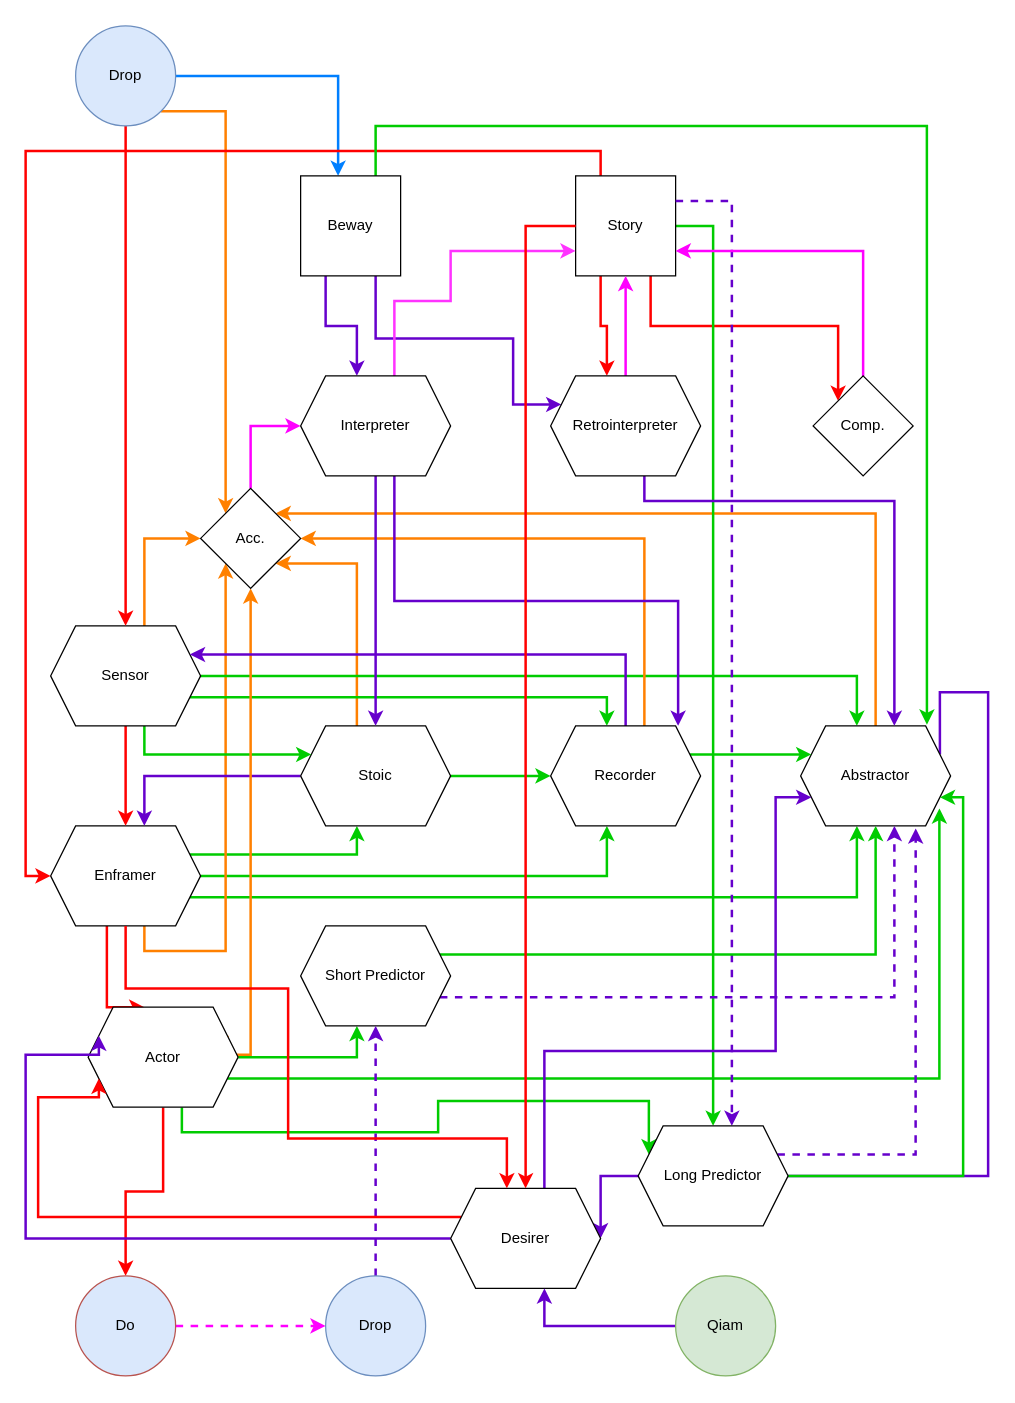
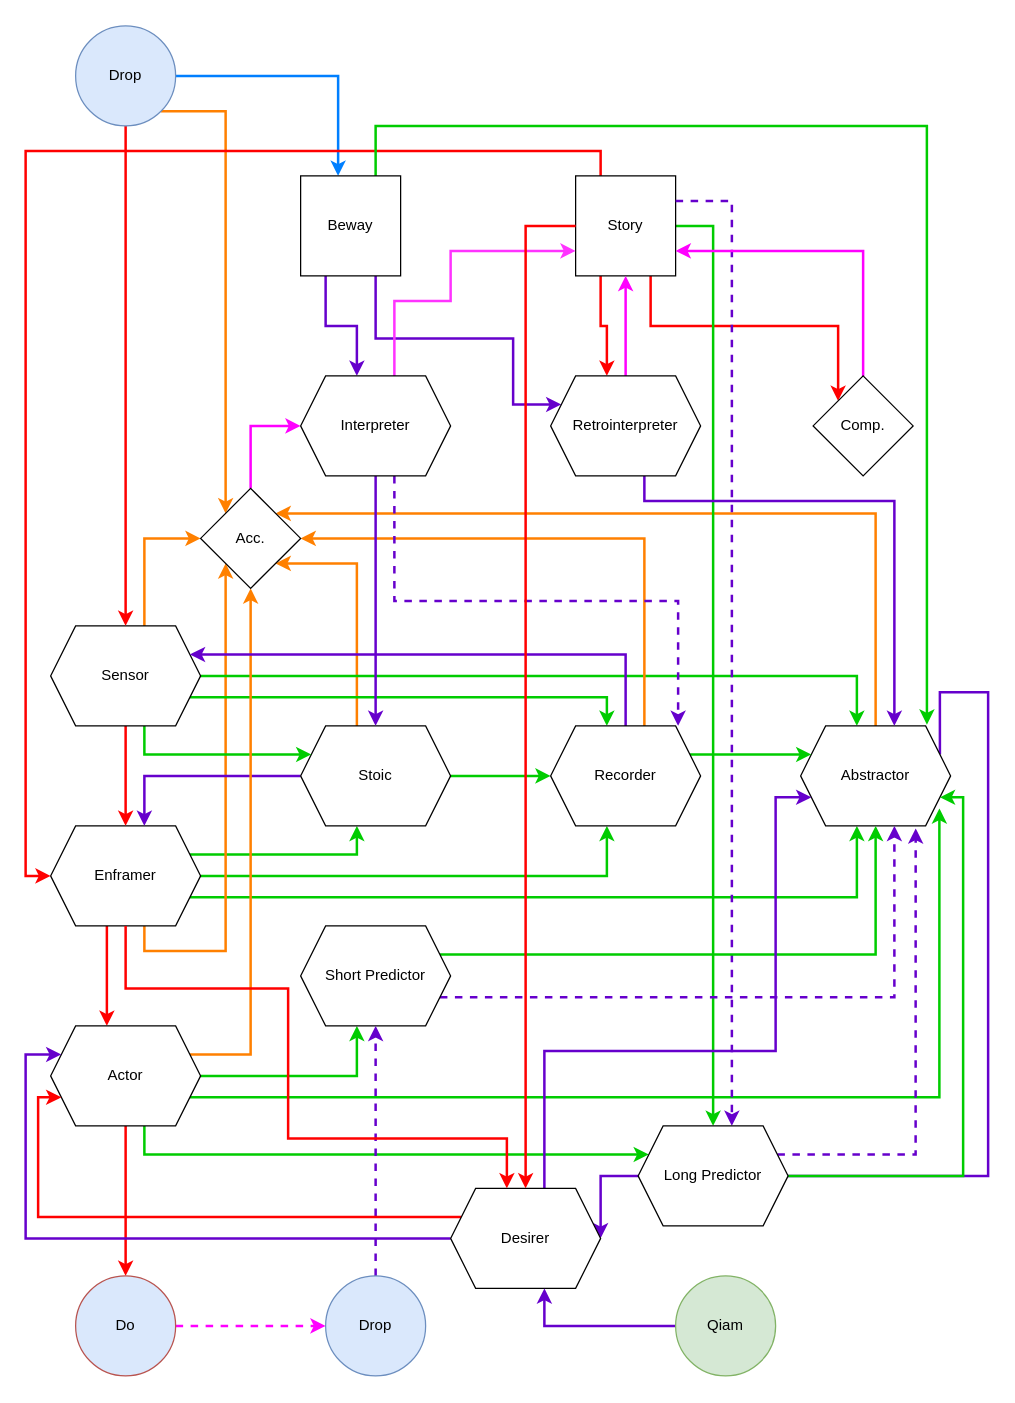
edge "Interpreter" -> "Recorder": style solid -> dashed
node "Actor": moved (163, 1057) -> (126, 1076)
